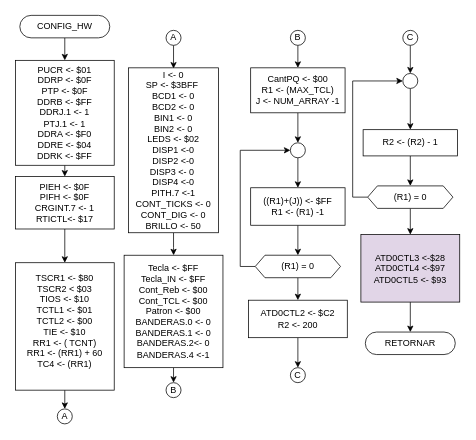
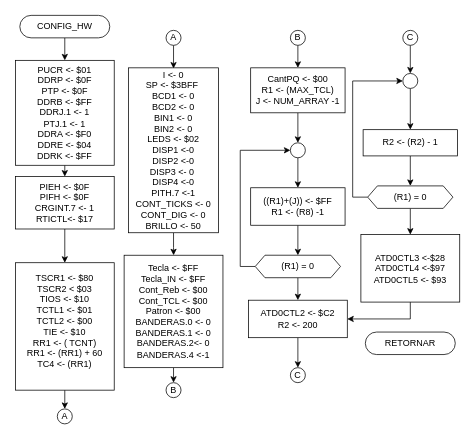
node "((R1)+(J)) <- $FF R1 <- (R1) -1": label "((R1)+(J)) <- $FF R1 <- (R1) -1" -> "((R1)+(J)) <- $FF R1 <- (R8) -1"
node "ATD0CTL3 <-$28 ATD0CTL4 <-$97 ATD0CTL5 <- $93": fillcolor #e1d5e7 -> #ffffff
edge "ATD0CTL3 <-$28 ATD0CTL4 <-$97 ATD0CTL5 <- $93" -> "RETORNAR": now "ATD0CTL3 <-$28 ATD0CTL4 <-$97 ATD0CTL5 <- $93" -> "ATD0CTL2 <- $C2 R2 <- 200"
